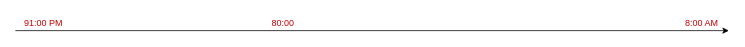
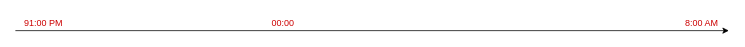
node "80:00": label "80:00" -> "00:00"
